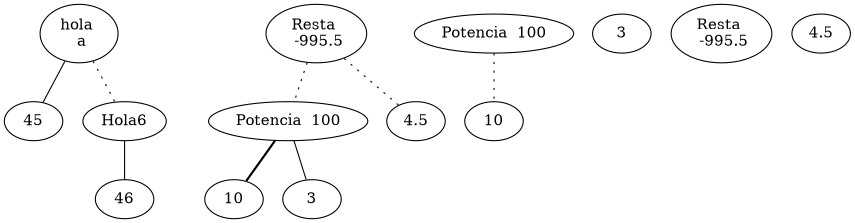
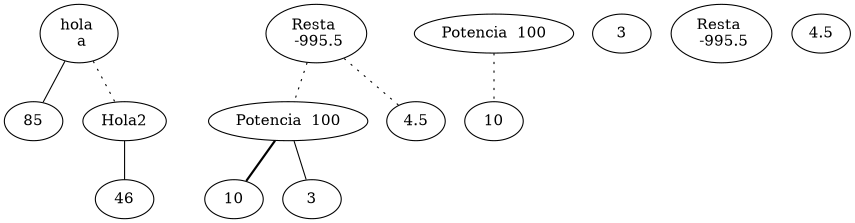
node "45": label "45" -> "85"
node "Hola6": label "Hola6" -> "Hola2"
